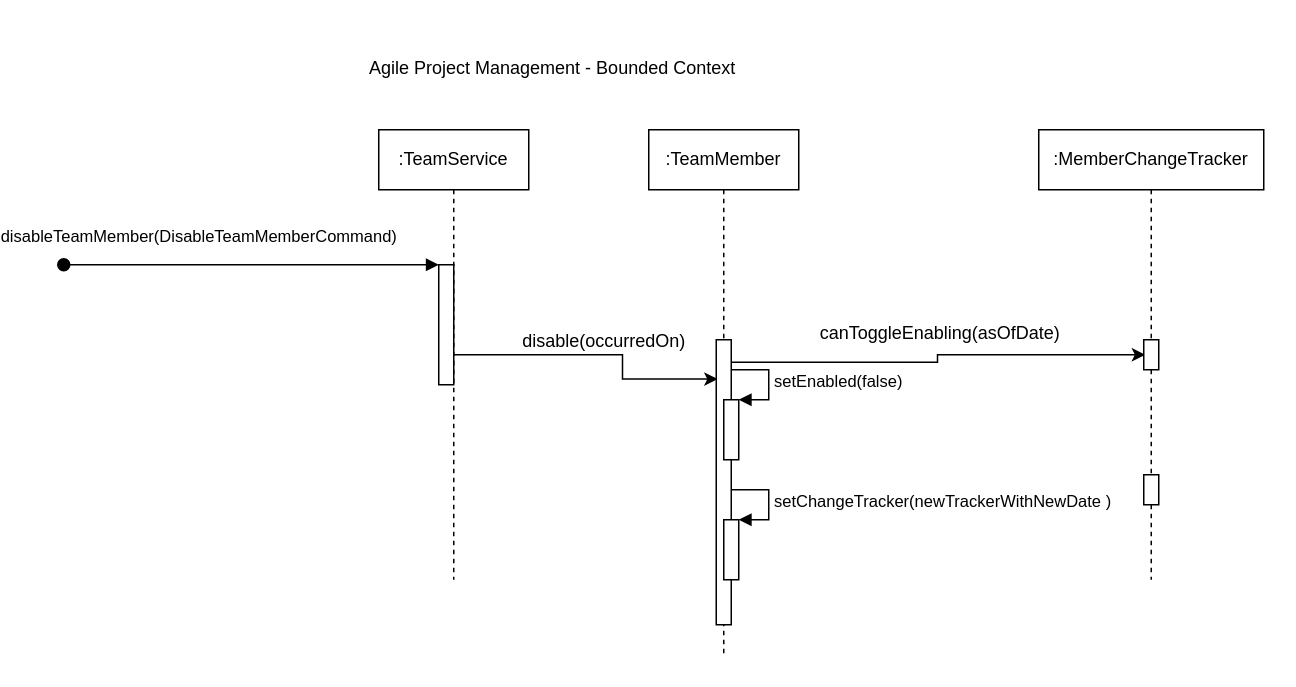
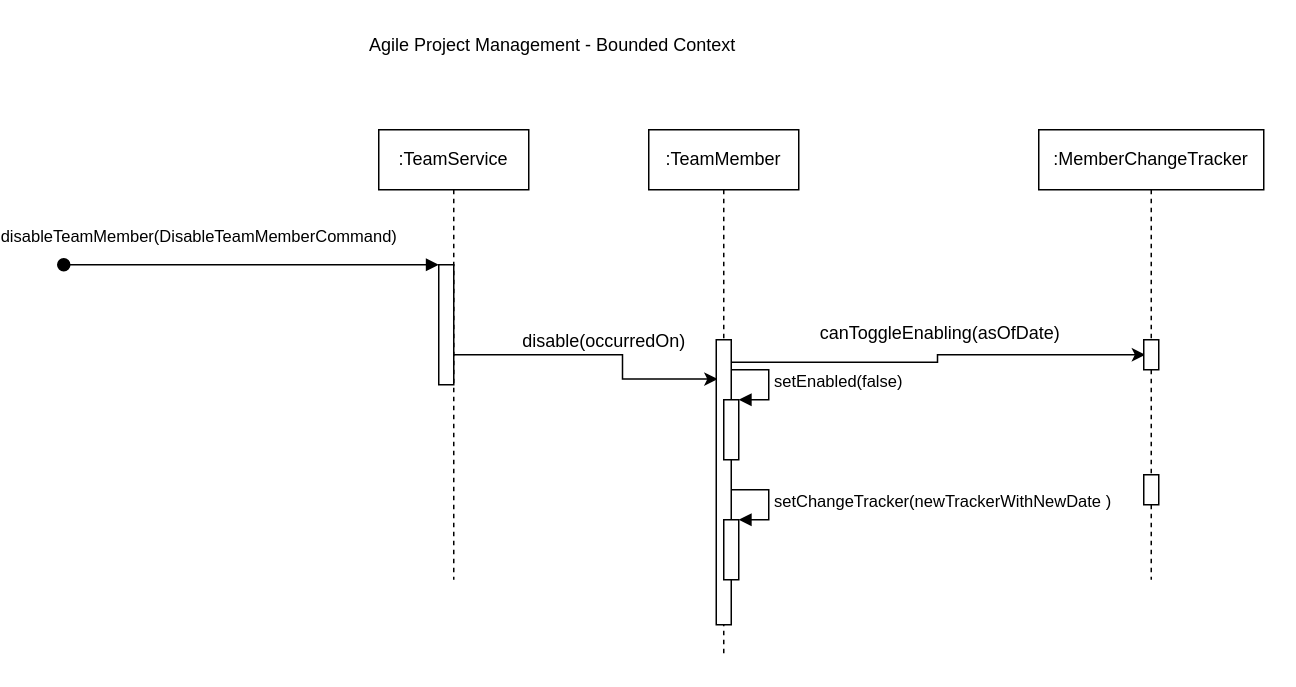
node "Agile Project Management - Bounded Context": moved (562, 68) -> (562, 46)
